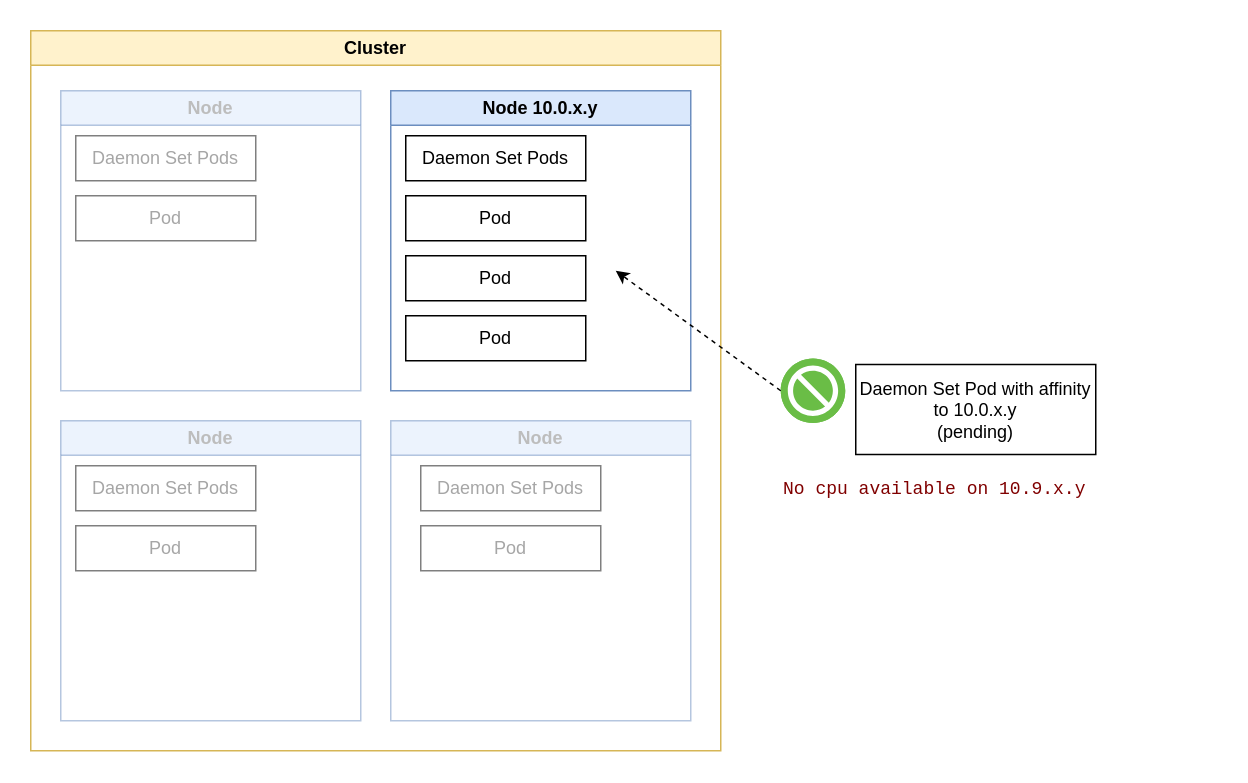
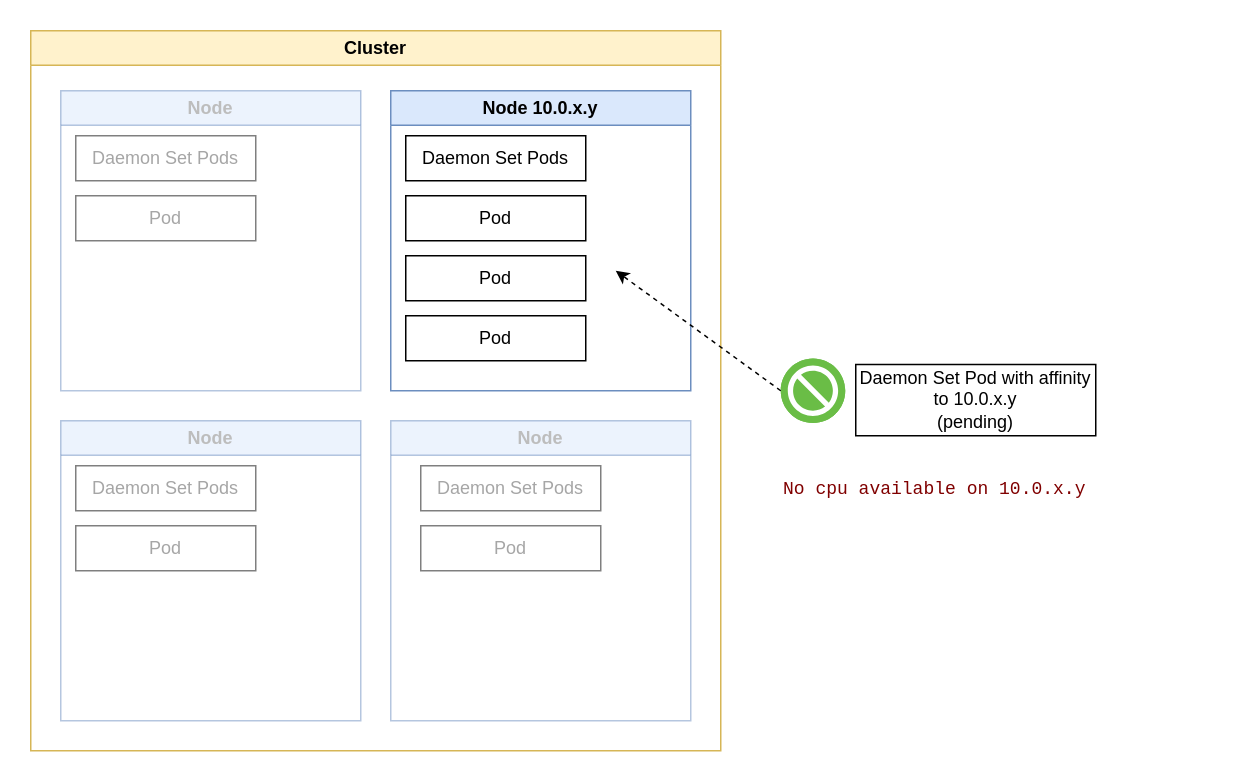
node "Daemon Set Pod with affinity to 10.0.x.y (pending)": size 240x90 -> 240x71
node "No cpu available on 10.9.x.y": label "No cpu available on 10.9.x.y" -> "No cpu available on 10.0.x.y"
